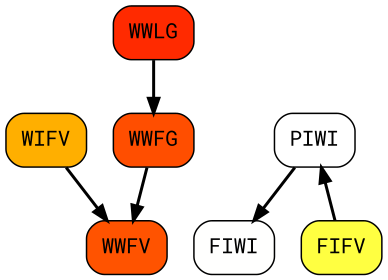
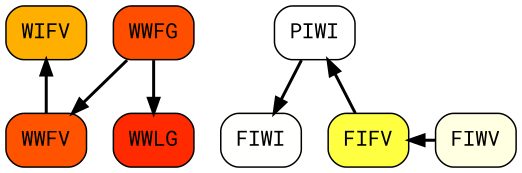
edge "WWLG" -> "WWFG": reversed
node "FIWV": added
edge "WIFV" -> "WWFV": reversed
